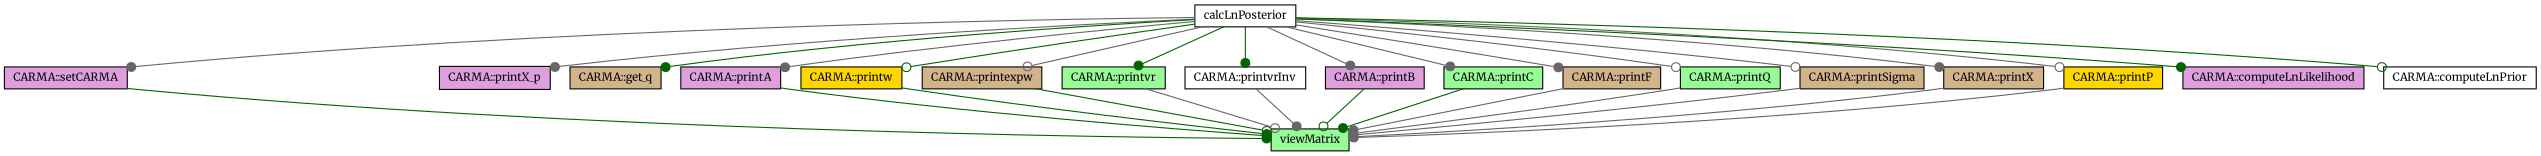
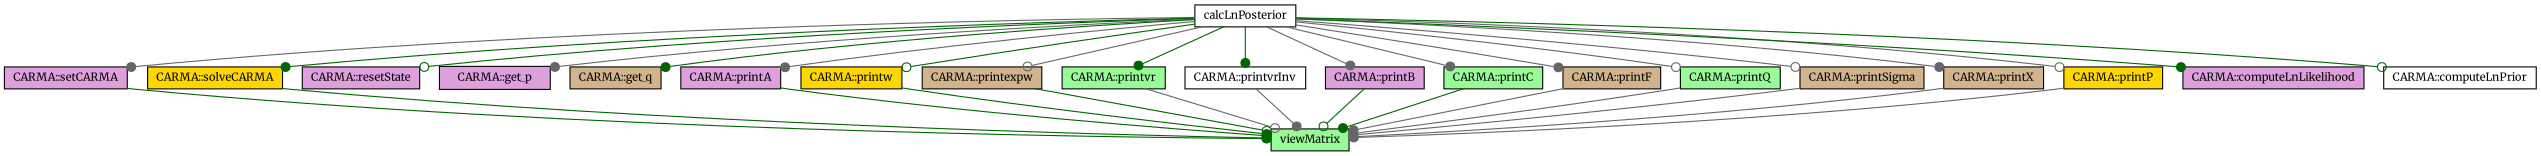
node "CARMA::solveCARMA": added
node "CARMA::resetState": added
node "CARMA::printX_p": label "CARMA::printX_p" -> "CARMA::get_p"
